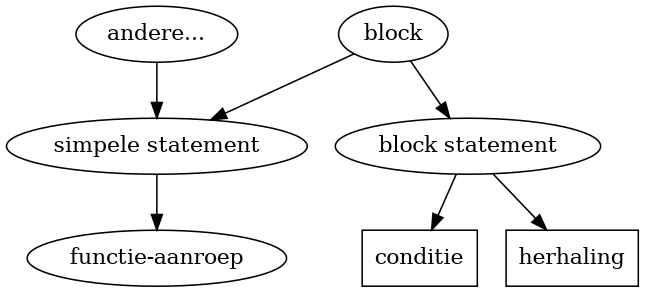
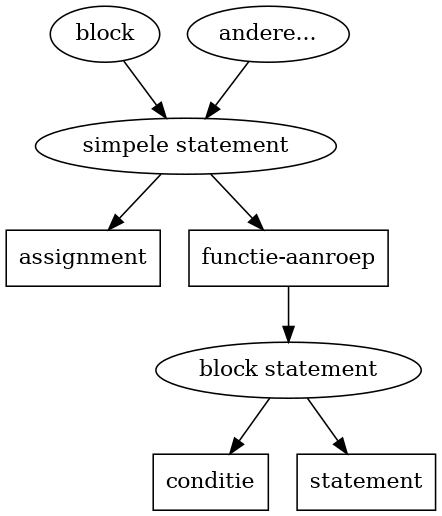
edge "block" -> "block statement": now "functie-aanroep" -> "block statement"
node "assignment": added
node "functie-aanroep": shape ellipse -> box
node "herhaling": label "herhaling" -> "statement"
